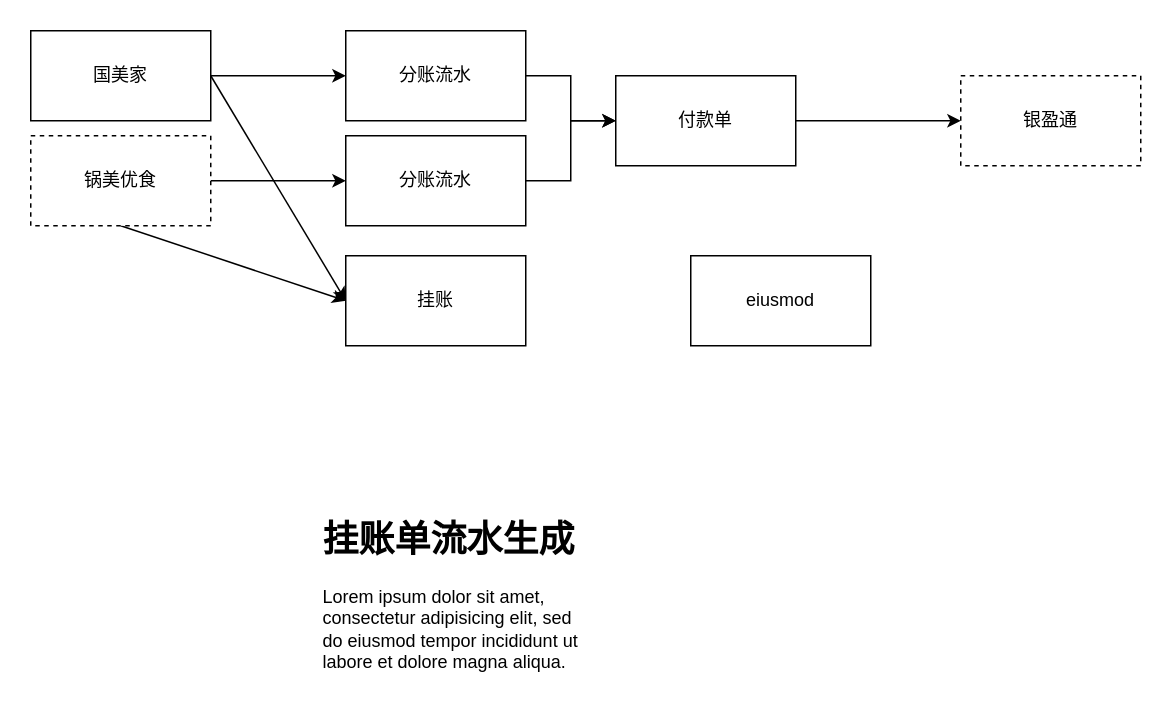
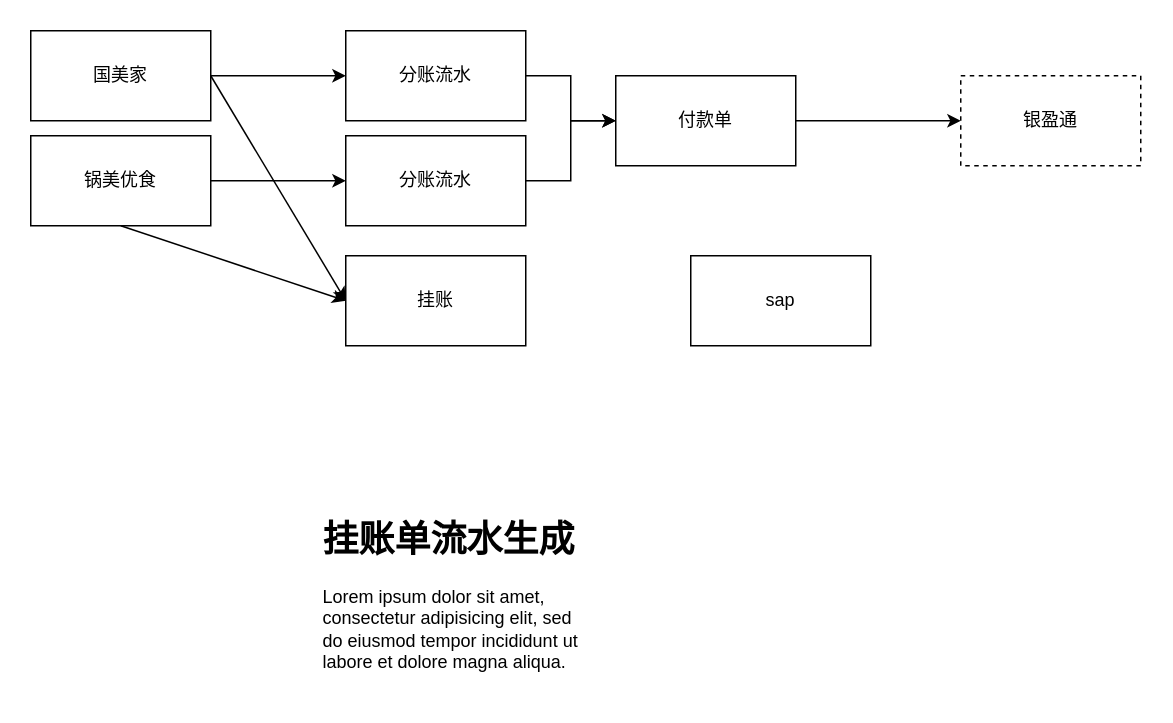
node "锅美优食": style dashed -> solid
node "eiusmod": label "eiusmod" -> "sap"
